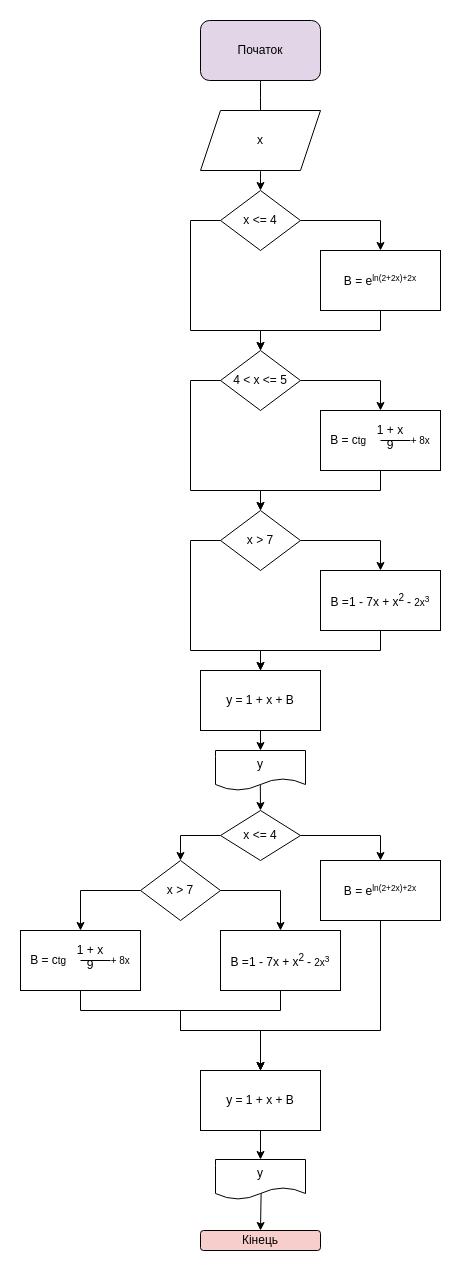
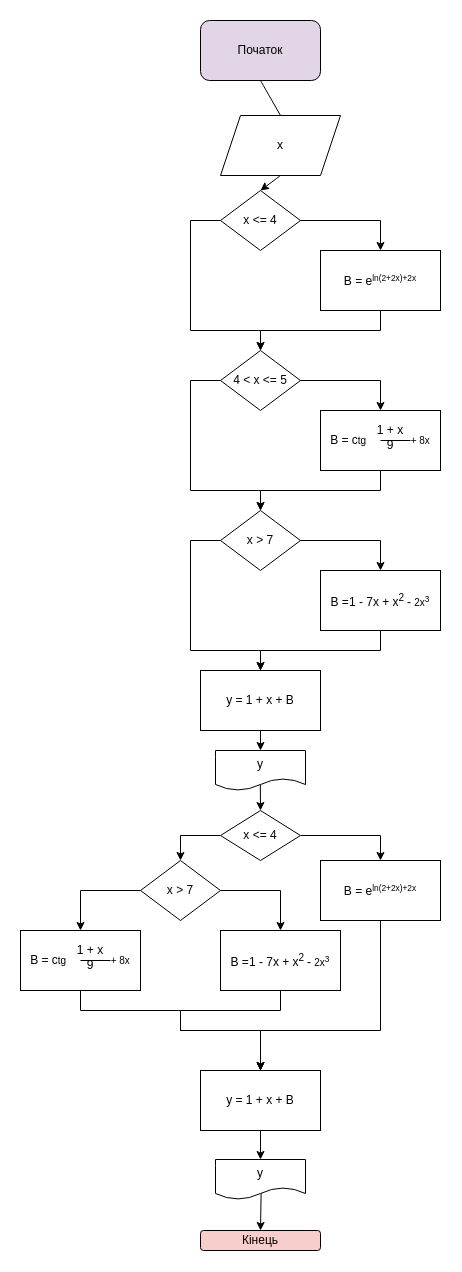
node "х": moved (261, 141) -> (281, 146)
